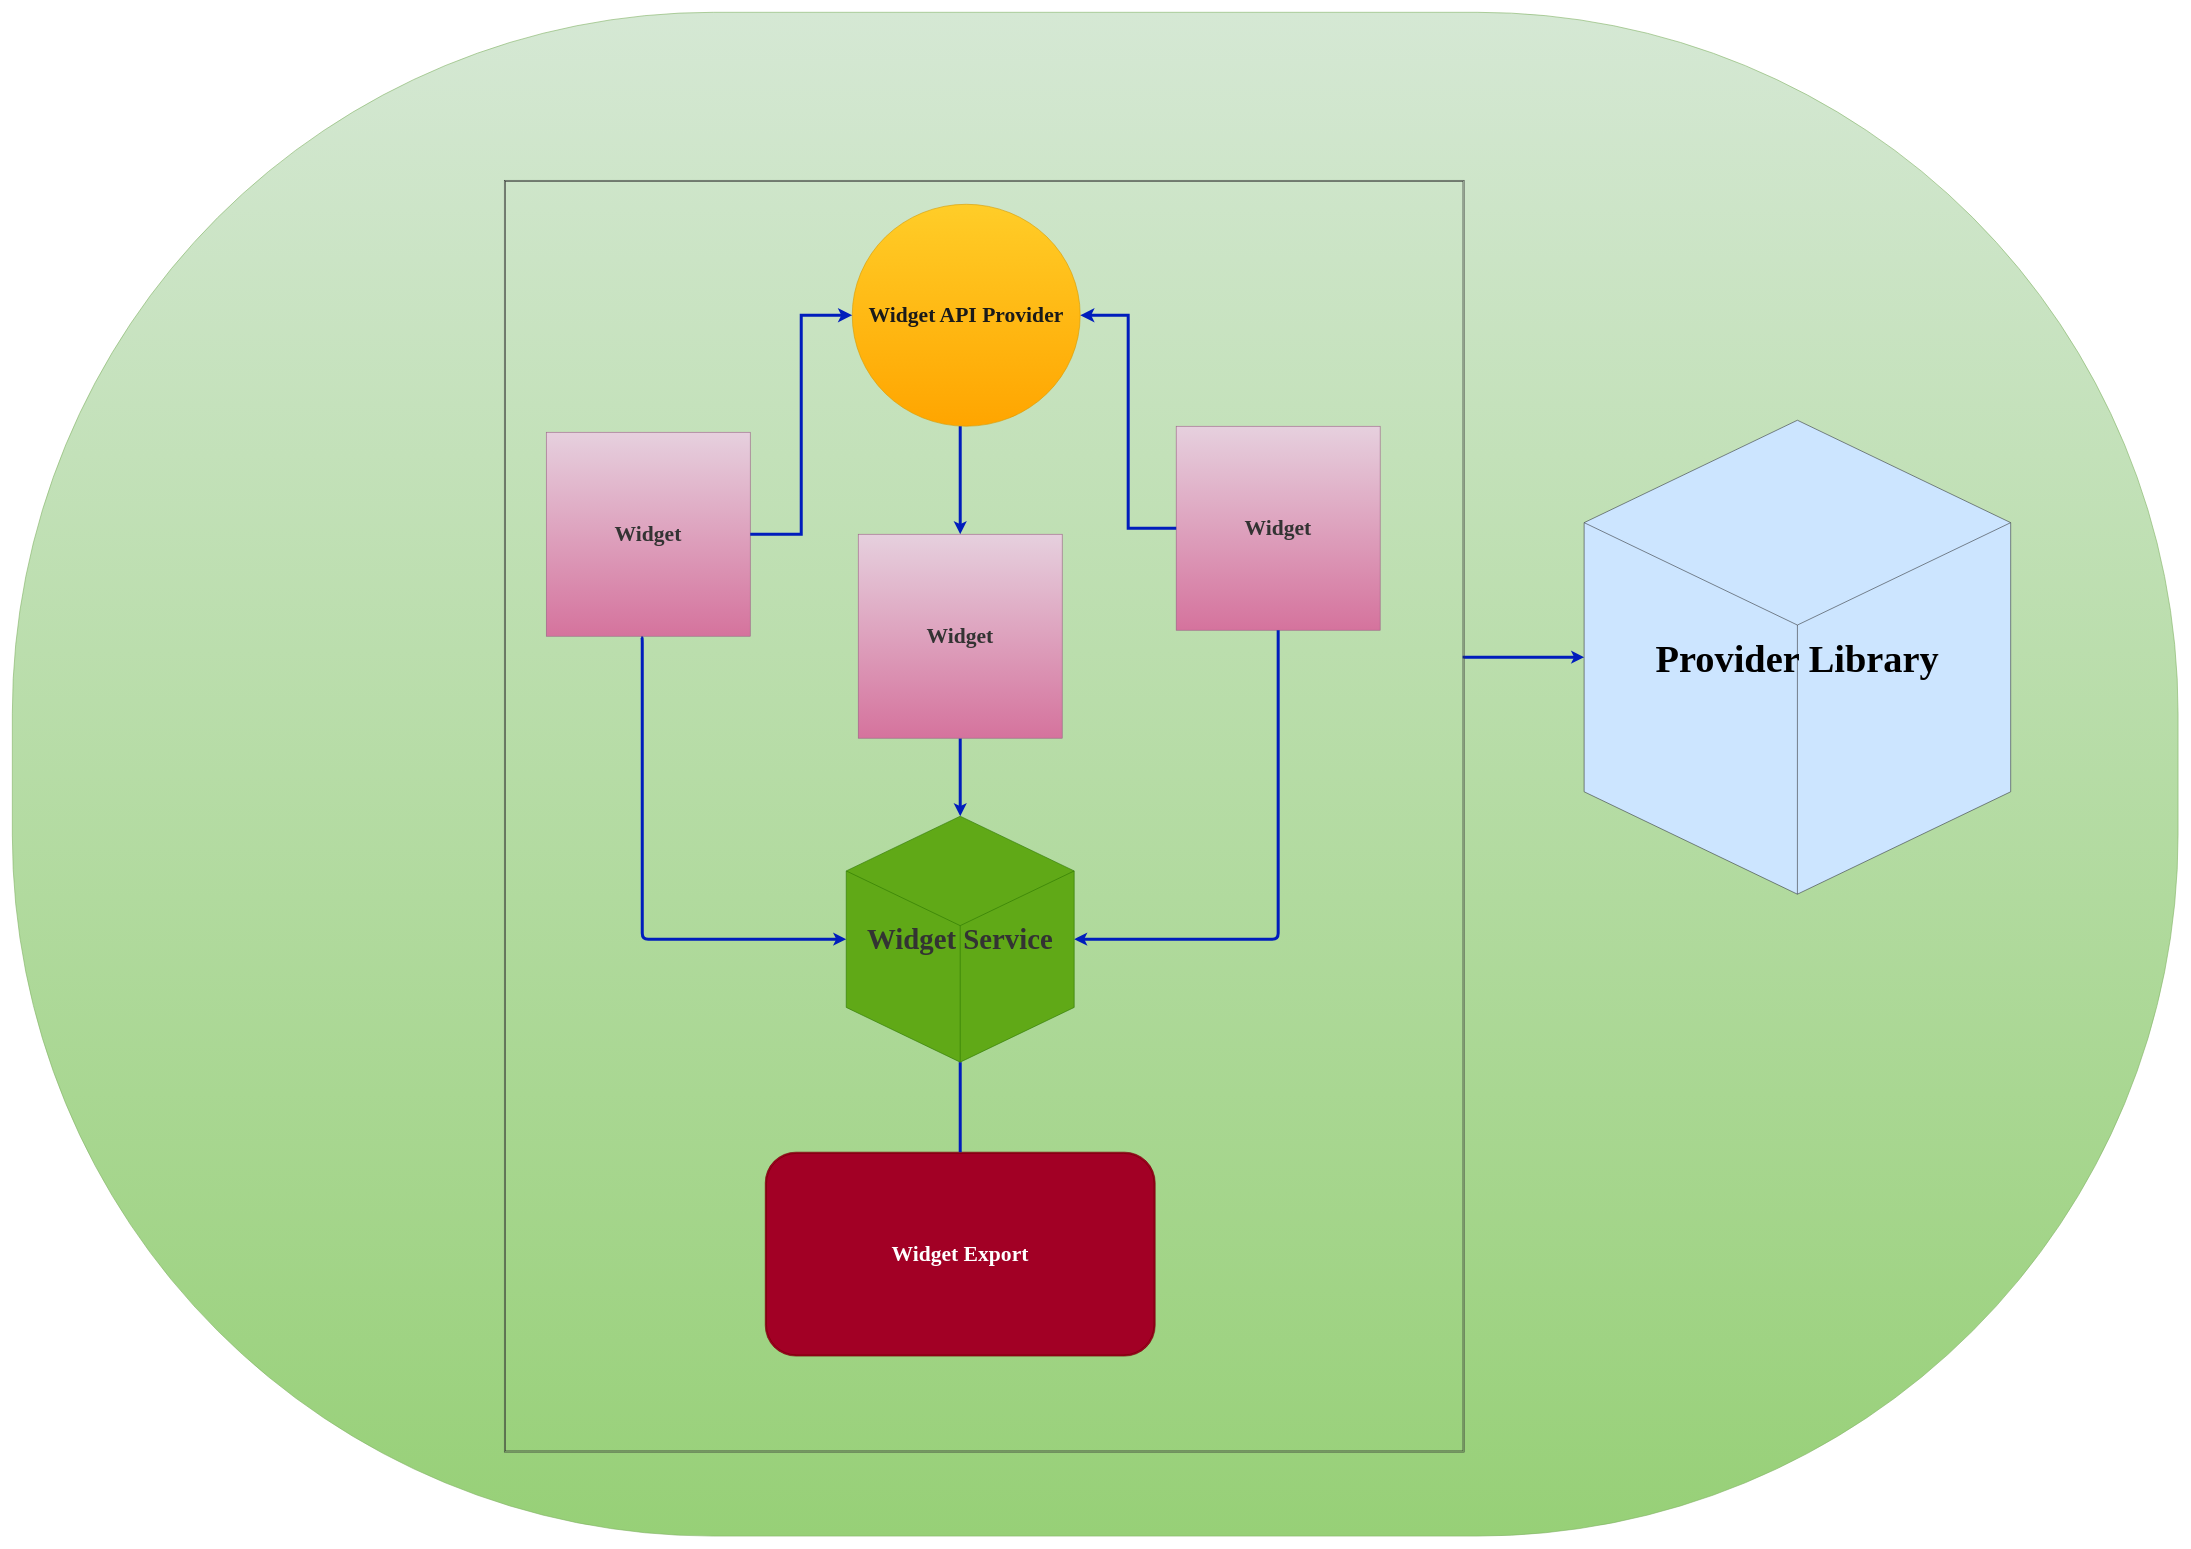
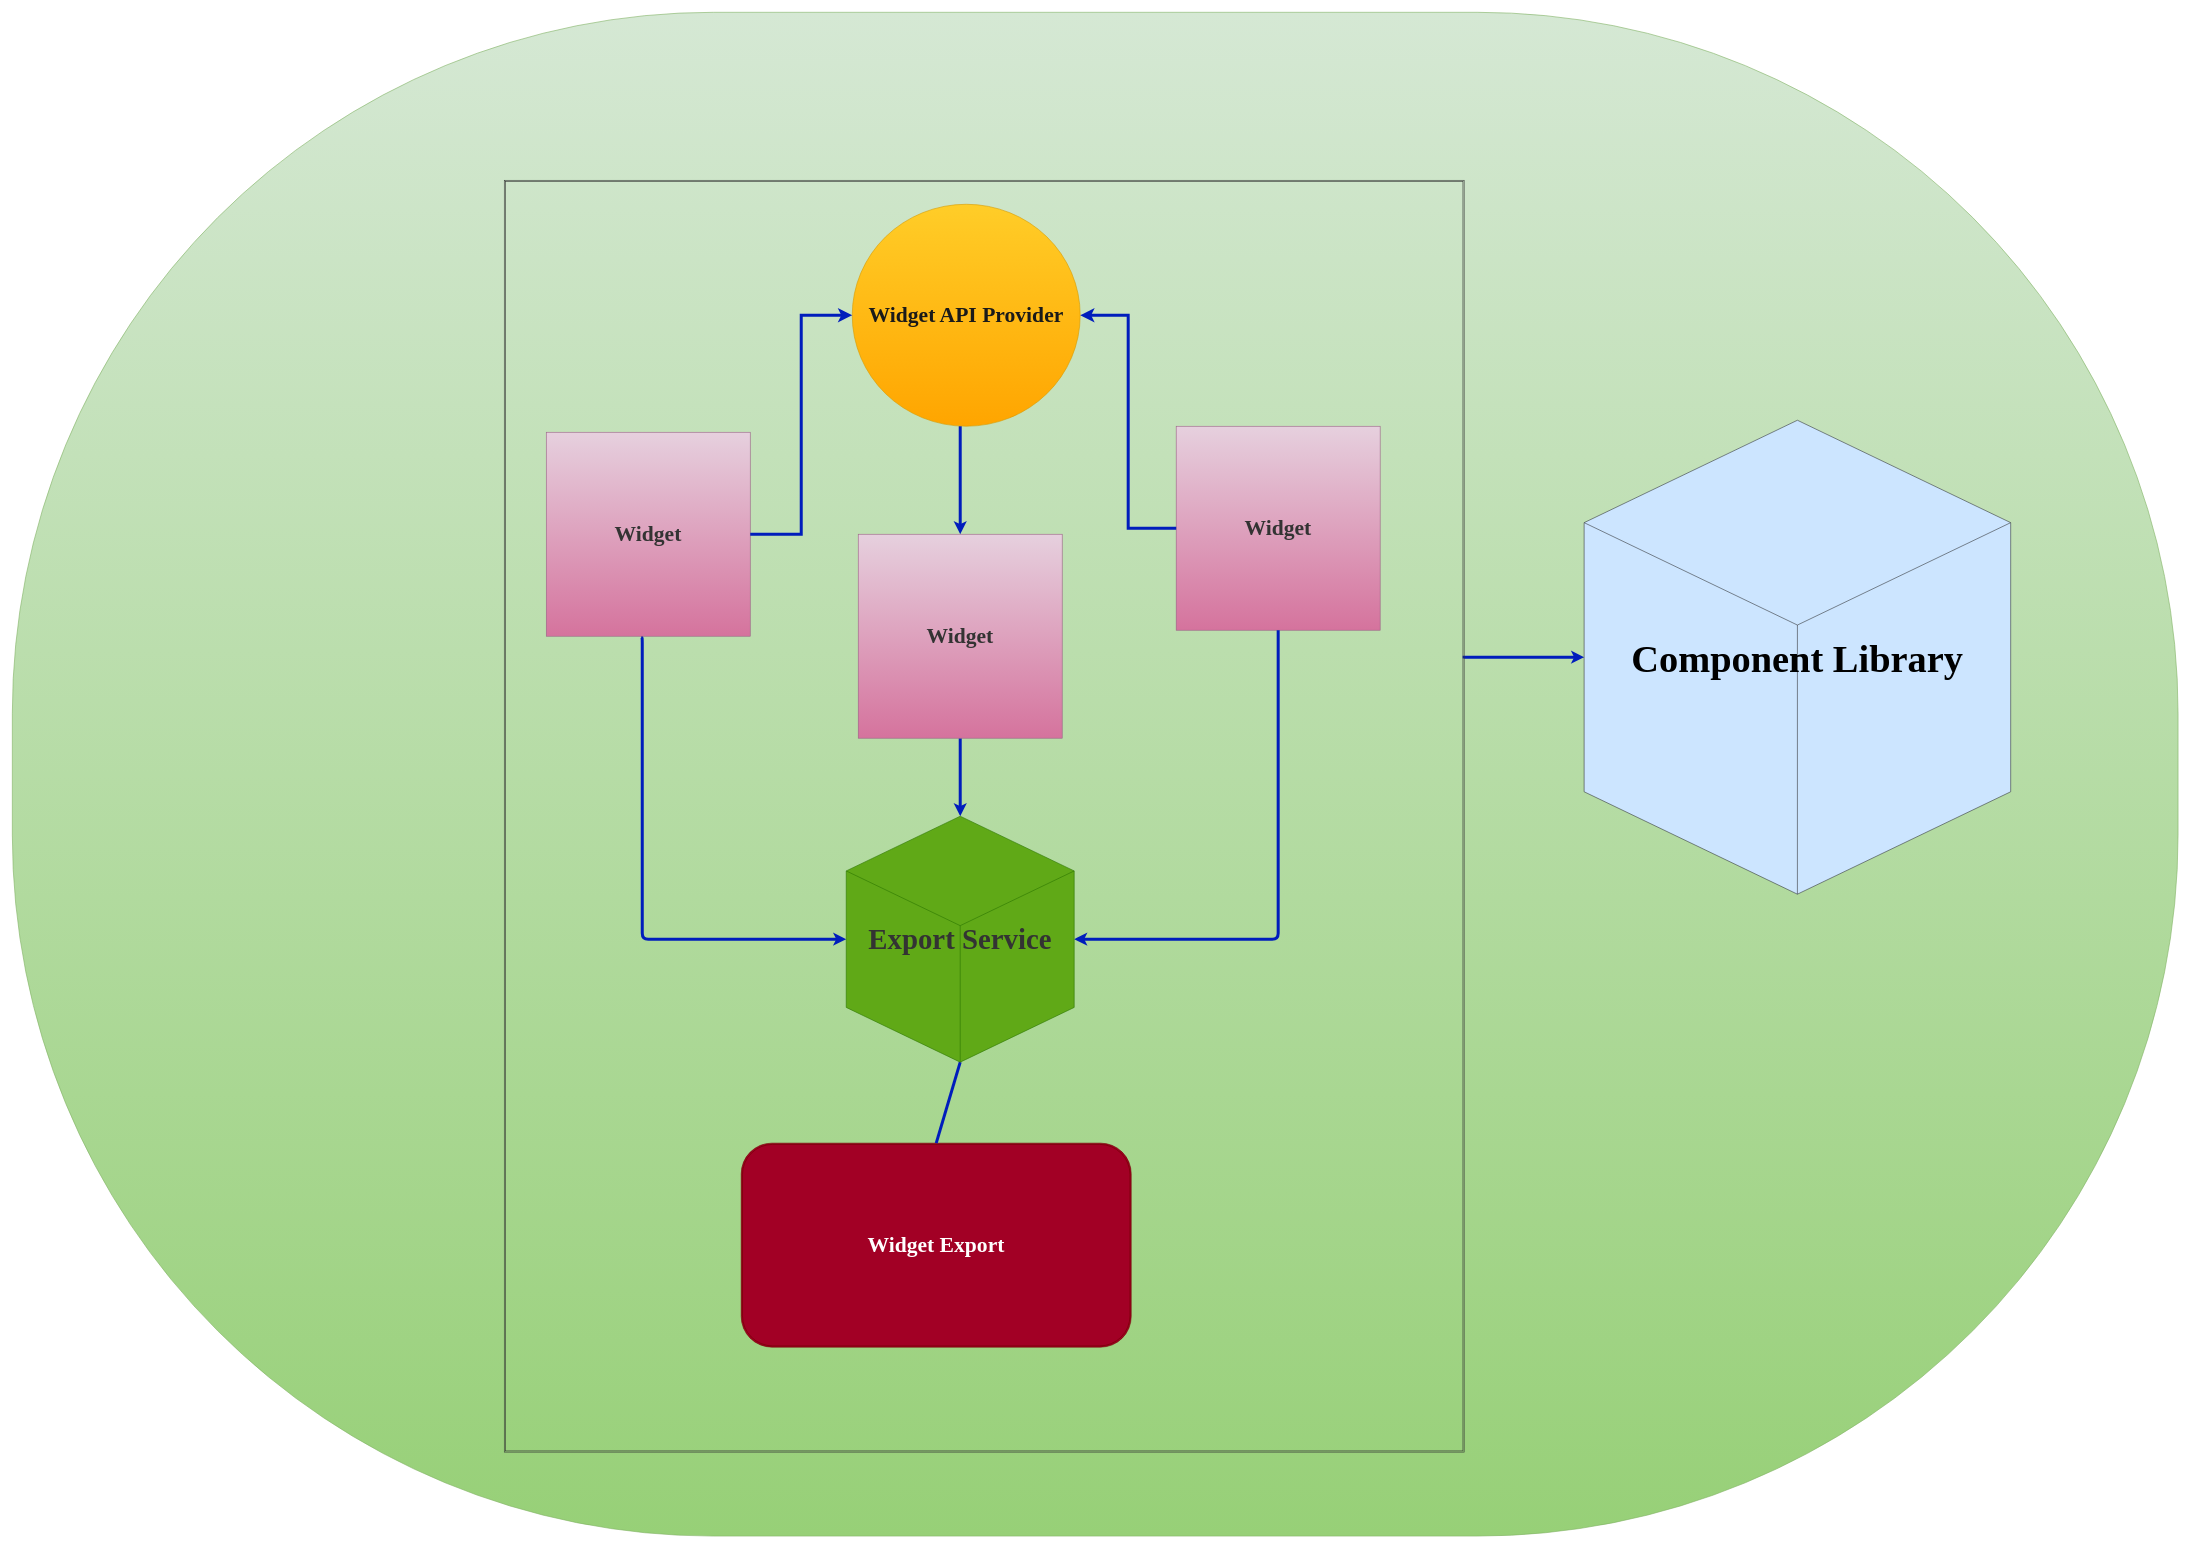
node "Provider Library": label "Provider Library" -> "Component Library"
node "Widget Service": label "Widget Service" -> "Export Service"
node "Widget Export": moved (960, 1254) -> (936, 1245)
